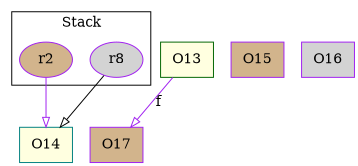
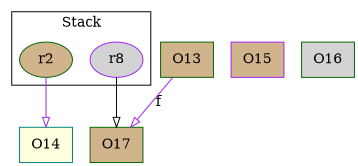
node "r2": color purple -> darkgreen
node "O13": fillcolor lightyellow -> tan
node "O16": color purple -> darkgreen
edge "r8" -> "O14": now "r8" -> "O17"
node "O17": color purple -> darkgreen
